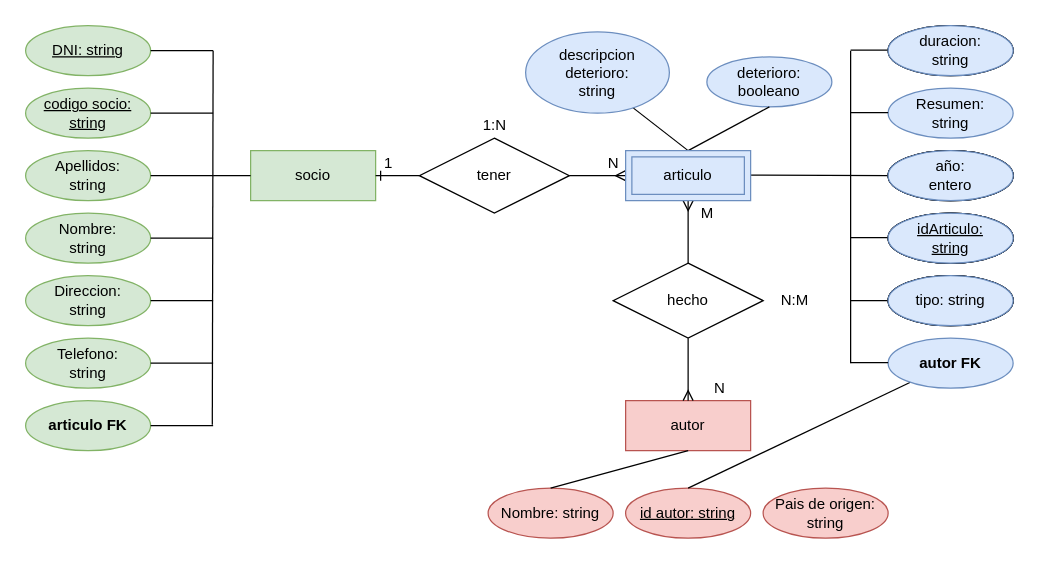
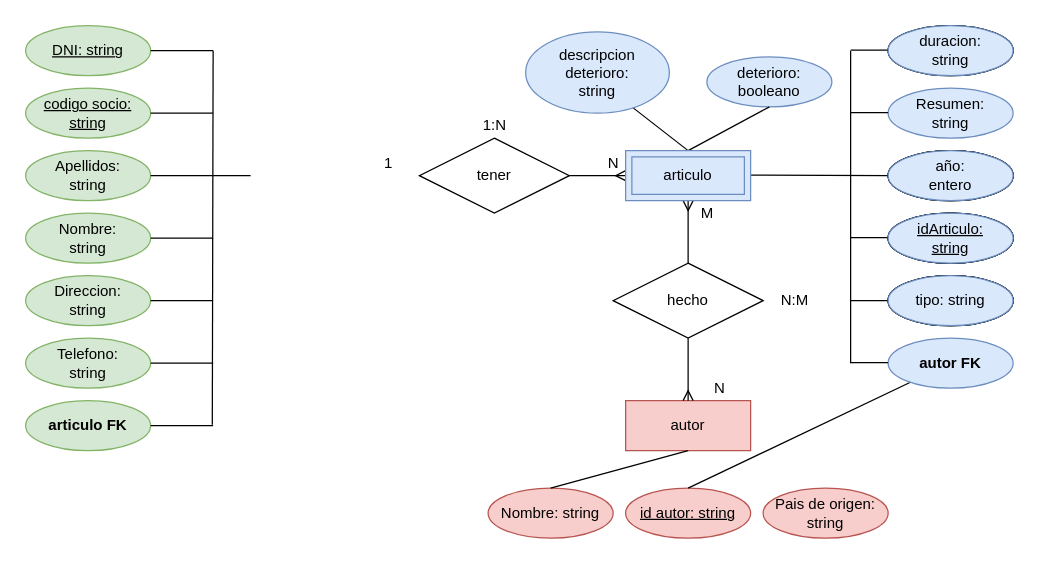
node "socio": removed
edge "tener" -> "socio": removed
